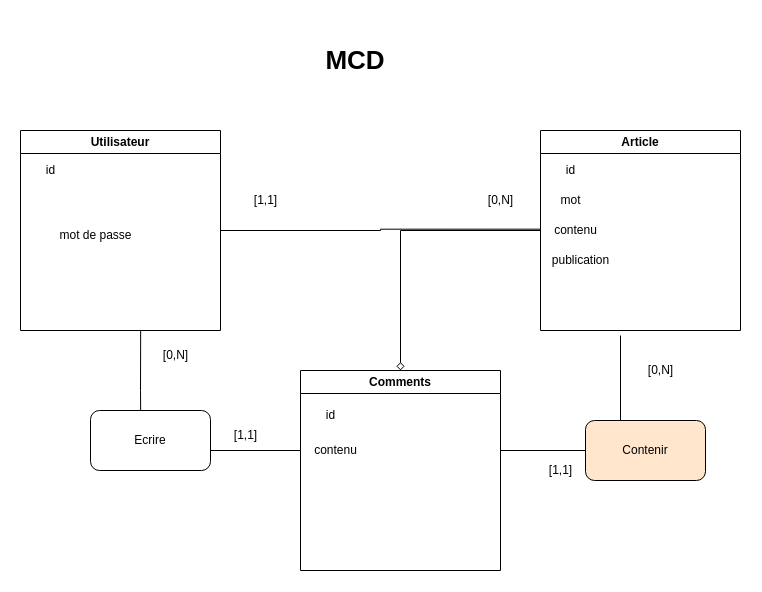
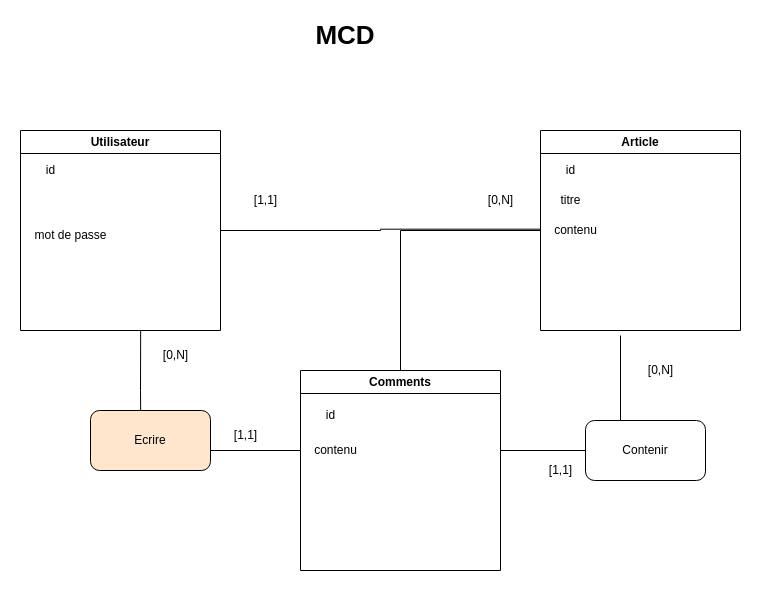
node "MCD": moved (356, 61) -> (346, 36)
node "mot": label "mot" -> "titre"
node "mot de passe": moved (96, 236) -> (71, 236)
node "publication": removed
edge "Article" -> "Comments": arrowhead diamond -> none
node "Ecrire": fillcolor #ffffff -> #ffe6cc
node "Contenir": fillcolor #ffe6cc -> #ffffff
